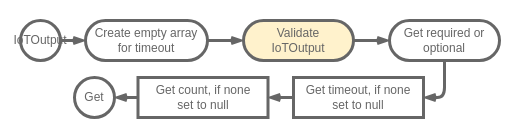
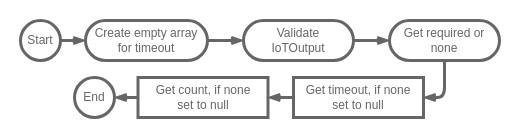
node "IoTOutput": label "IoTOutput" -> "Start"
node "Validate IoTOutput": fillcolor #fff2cc -> #ffffff
node "Get required or optional": label "Get required or optional" -> "Get required or none"
node "Get": label "Get" -> "End"
